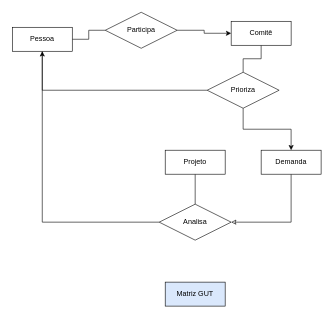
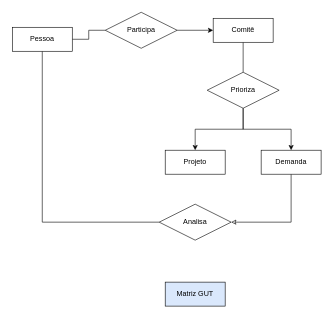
node "Comitê": moved (261, 33) -> (243, 30)
edge "Prioriza" -> "Pessoa": now "Prioriza" -> "Projeto"
edge "Projeto" -- "Analisa": removed
